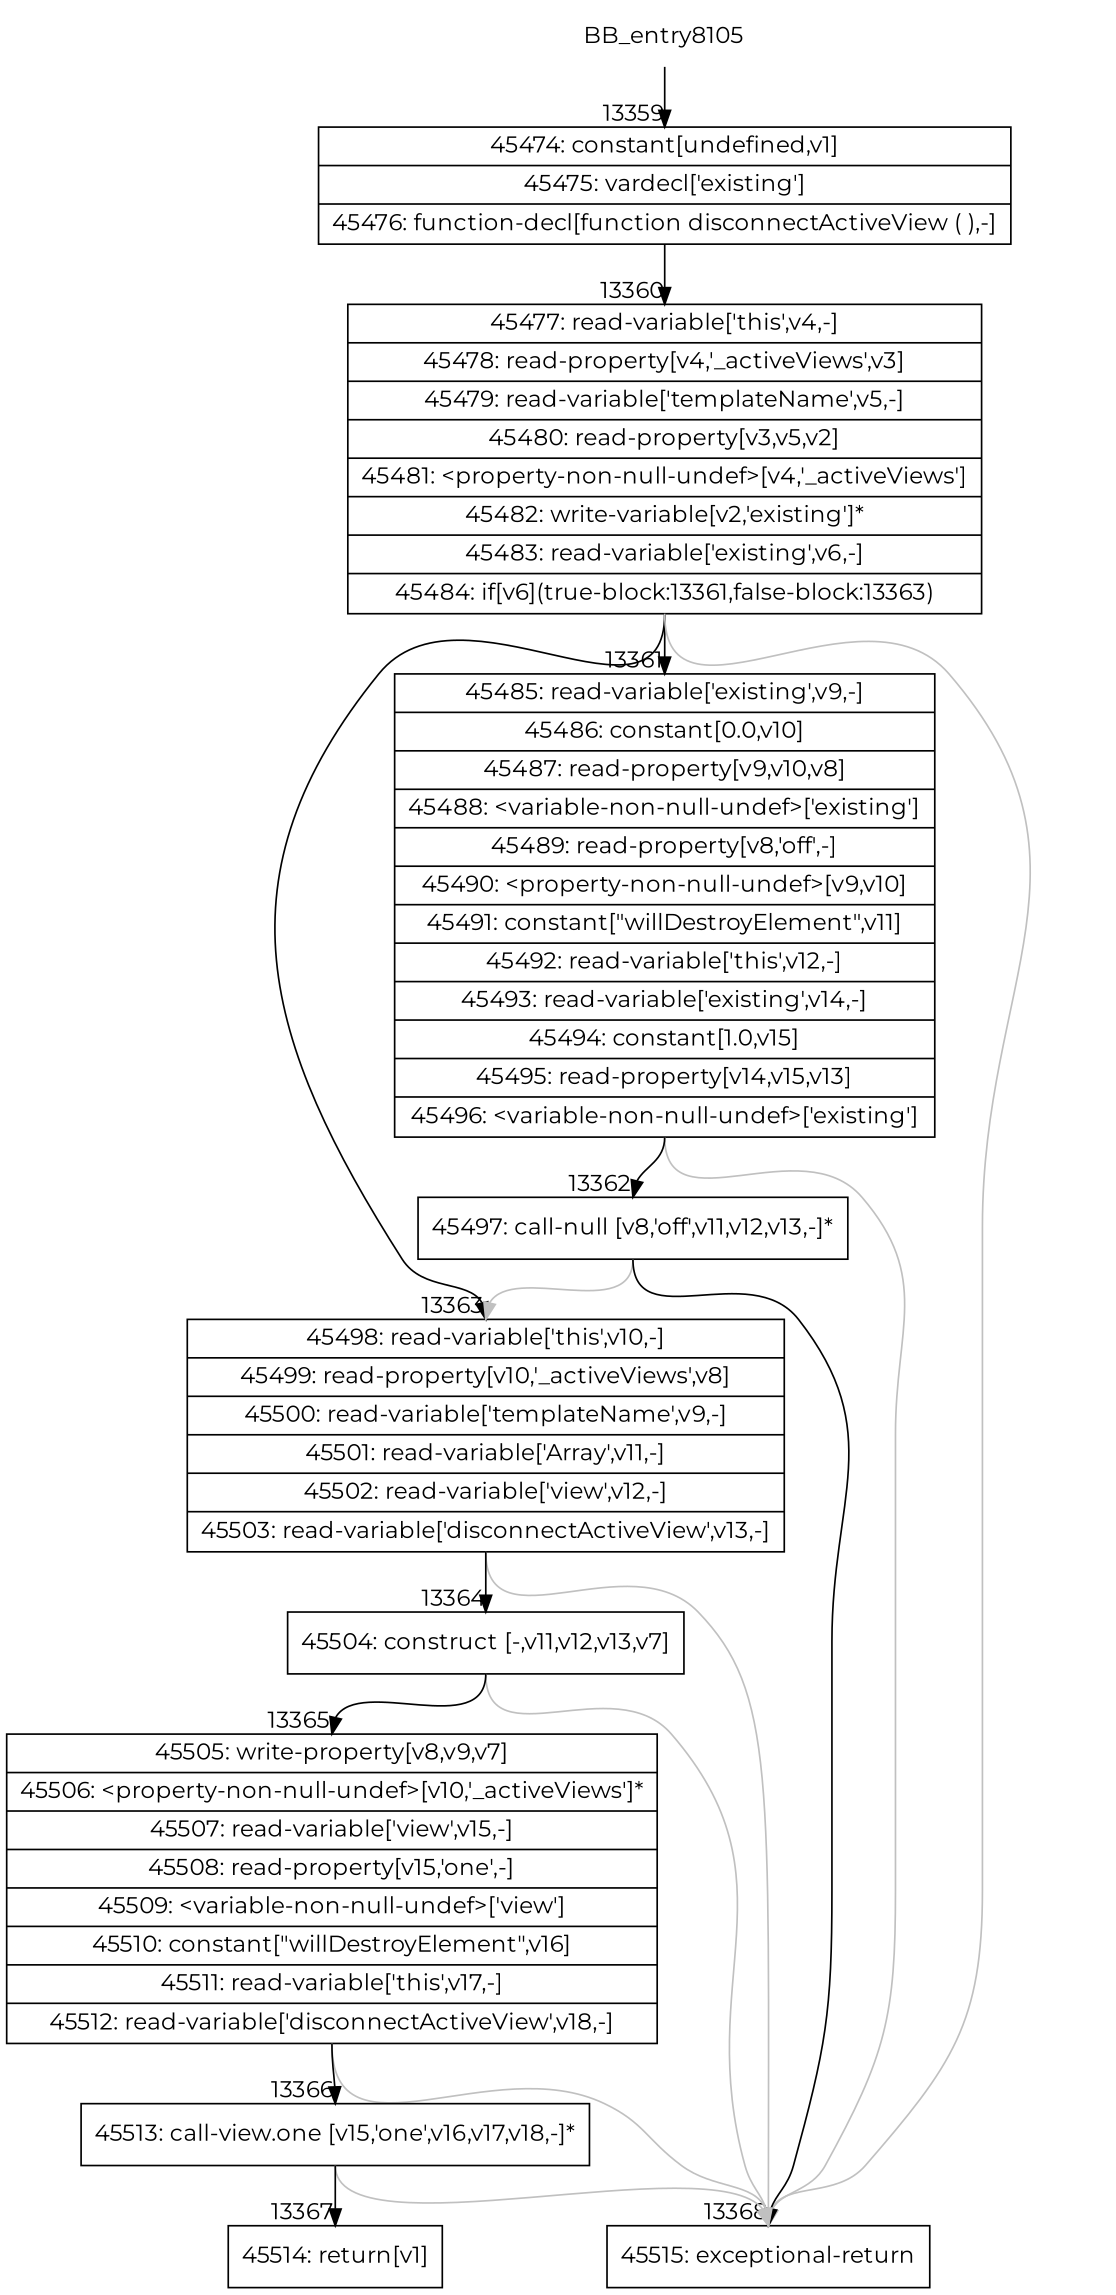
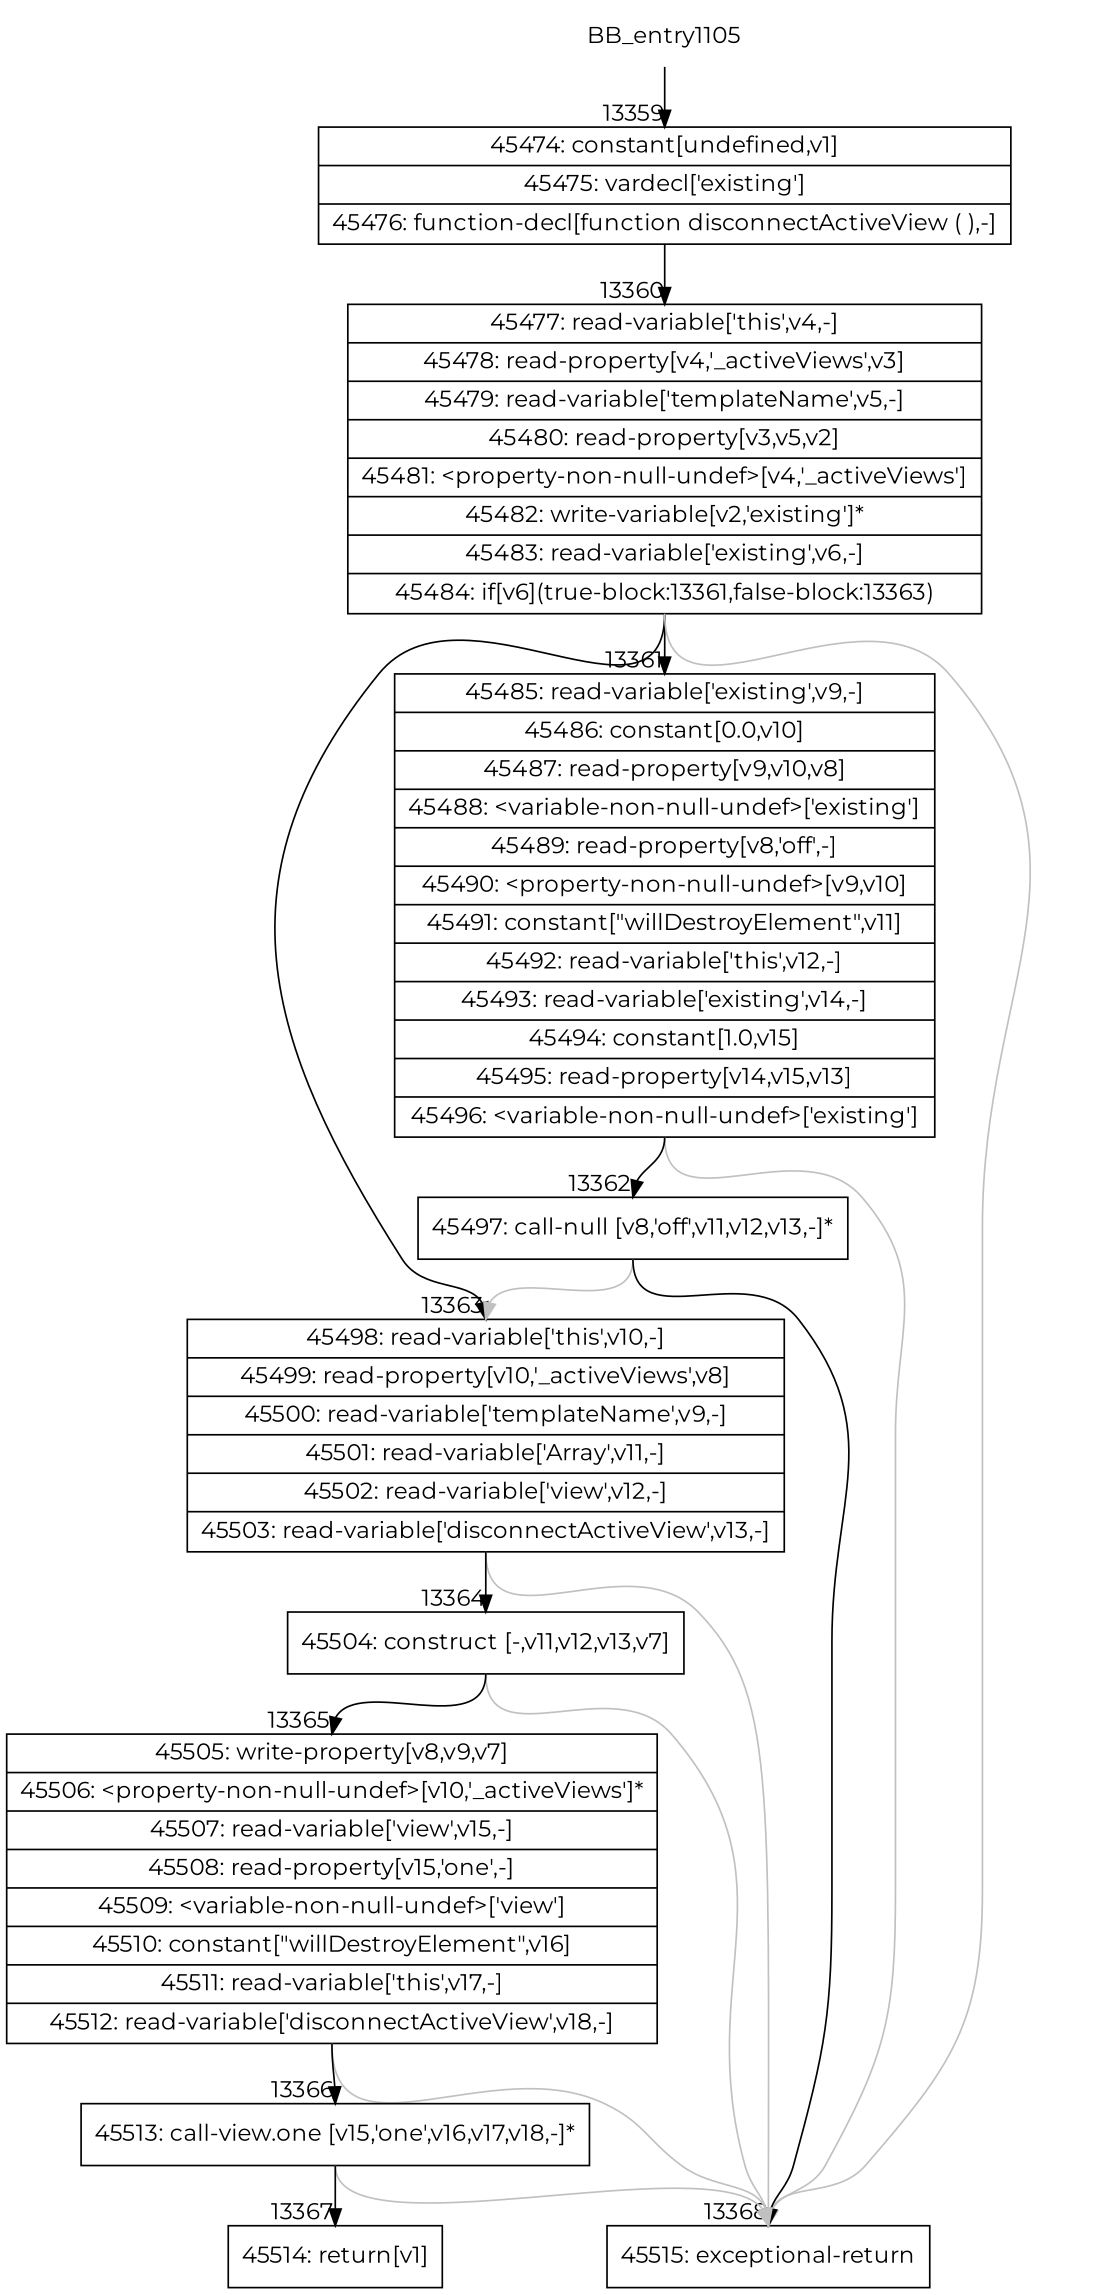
node "BB_entry8105": label "BB_entry8105" -> "BB_entry1105"
